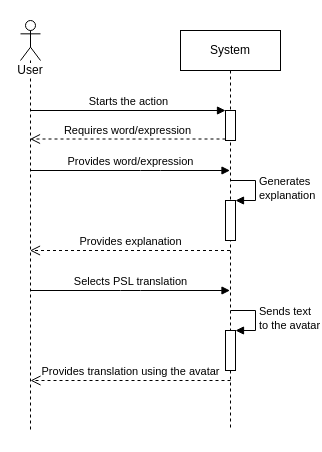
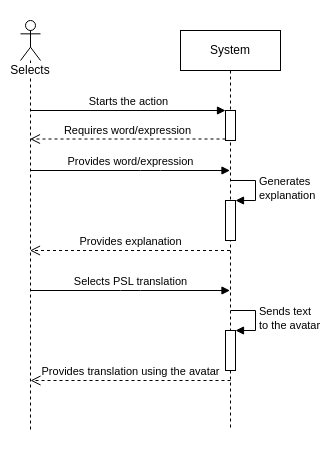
node "User": label "User" -> "Selects"
